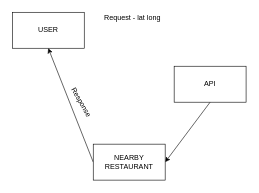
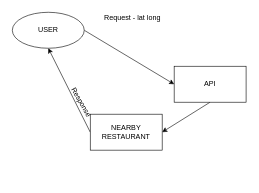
node "USER": shape rectangle -> ellipse
edge "USER" -> "API": added
node "NEARBY RESTAURANT": moved (129, 162) -> (126, 132)
